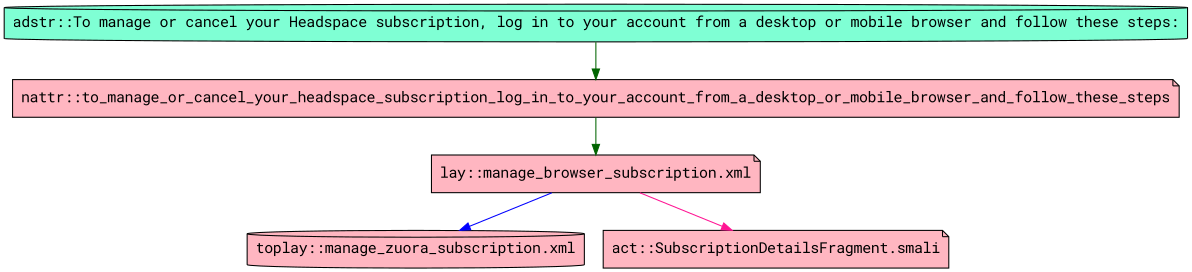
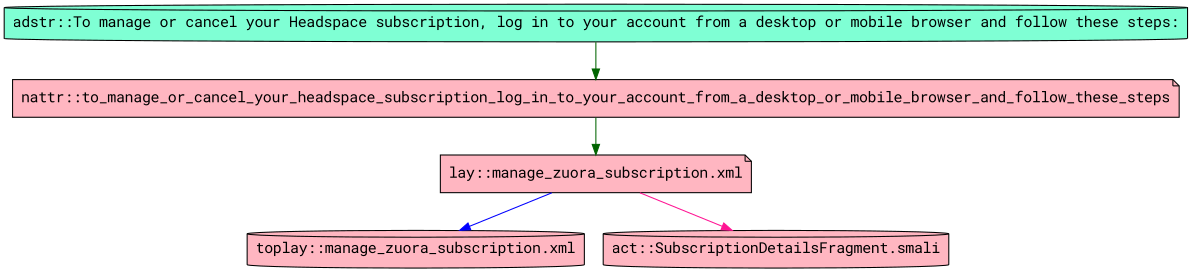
node "lay::manage_browser_subscription.xml": label "lay::manage_browser_subscription.xml" -> "lay::manage_zuora_subscription.xml"
node "act::SubscriptionDetailsFragment.smali": shape note -> cylinder
